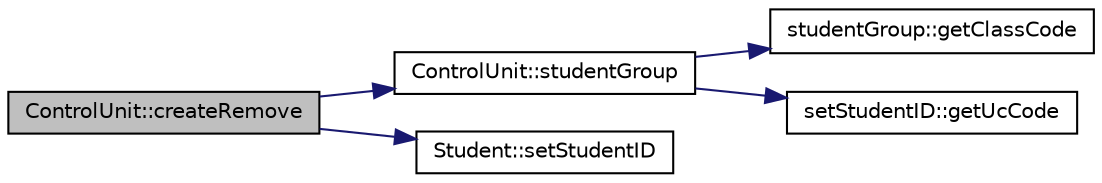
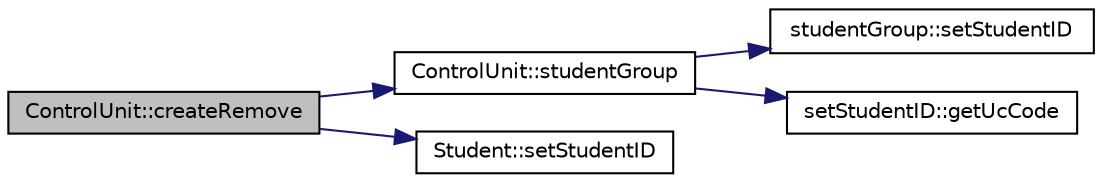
node "studentGroup::getClassCode": label "studentGroup::getClassCode" -> "studentGroup::setStudentID"
